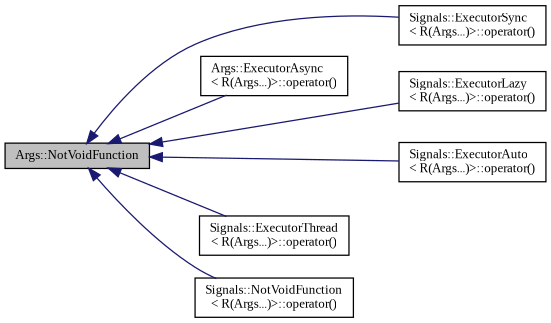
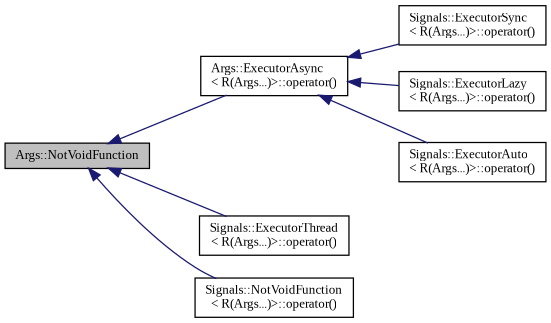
edge "Signals::ExecutorSync < R(Args...)>::operator()" -> "Args::NotVoidFunction": now "Signals::ExecutorSync < R(Args...)>::operator()" -> "Args::ExecutorAsync < R(Args...)>::operator()"
edge "Signals::ExecutorLazy < R(Args...)>::operator()" -> "Args::NotVoidFunction": now "Signals::ExecutorLazy < R(Args...)>::operator()" -> "Args::ExecutorAsync < R(Args...)>::operator()"
edge "Signals::ExecutorAuto < R(Args...)>::operator()" -> "Args::NotVoidFunction": now "Signals::ExecutorAuto < R(Args...)>::operator()" -> "Args::ExecutorAsync < R(Args...)>::operator()"
